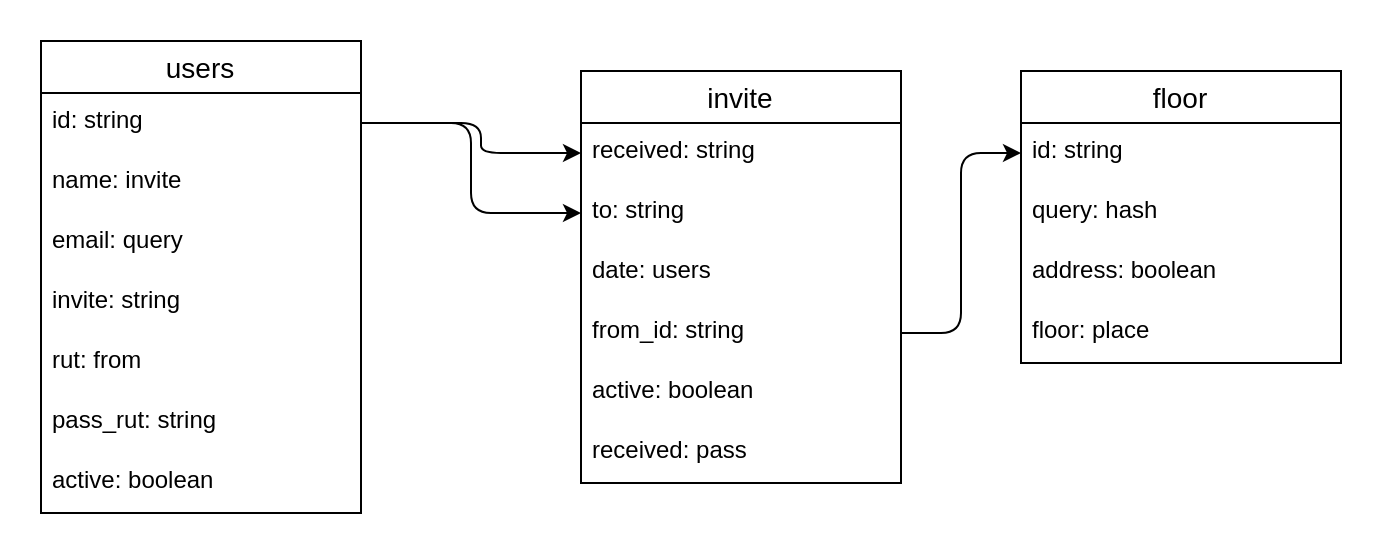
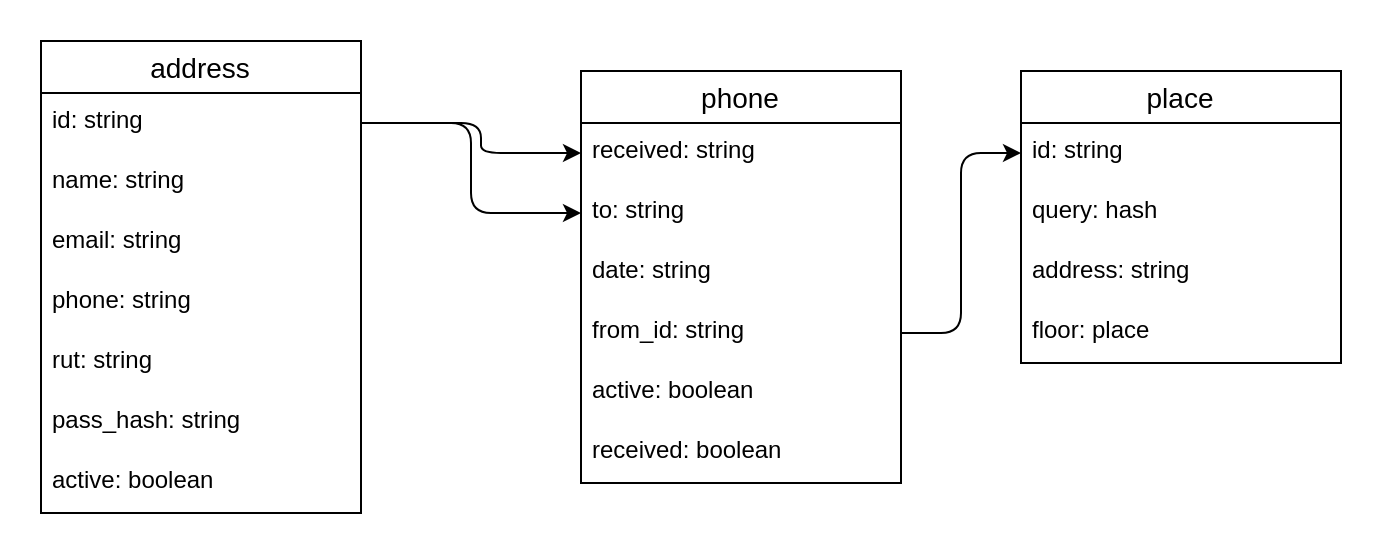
node "users": label "users" -> "address"
node "invite": label "invite" -> "phone"
node "floor": label "floor" -> "place"
node "name: invite": label "name: invite" -> "name: string"
node "email: query": label "email: query" -> "email: string"
node "date: users": label "date: users" -> "date: string"
node "address: boolean": label "address: boolean" -> "address: string"
node "invite: string": label "invite: string" -> "phone: string"
node "rut: from": label "rut: from" -> "rut: string"
node "pass_rut: string": label "pass_rut: string" -> "pass_hash: string"
node "received: pass": label "received: pass" -> "received: boolean"
